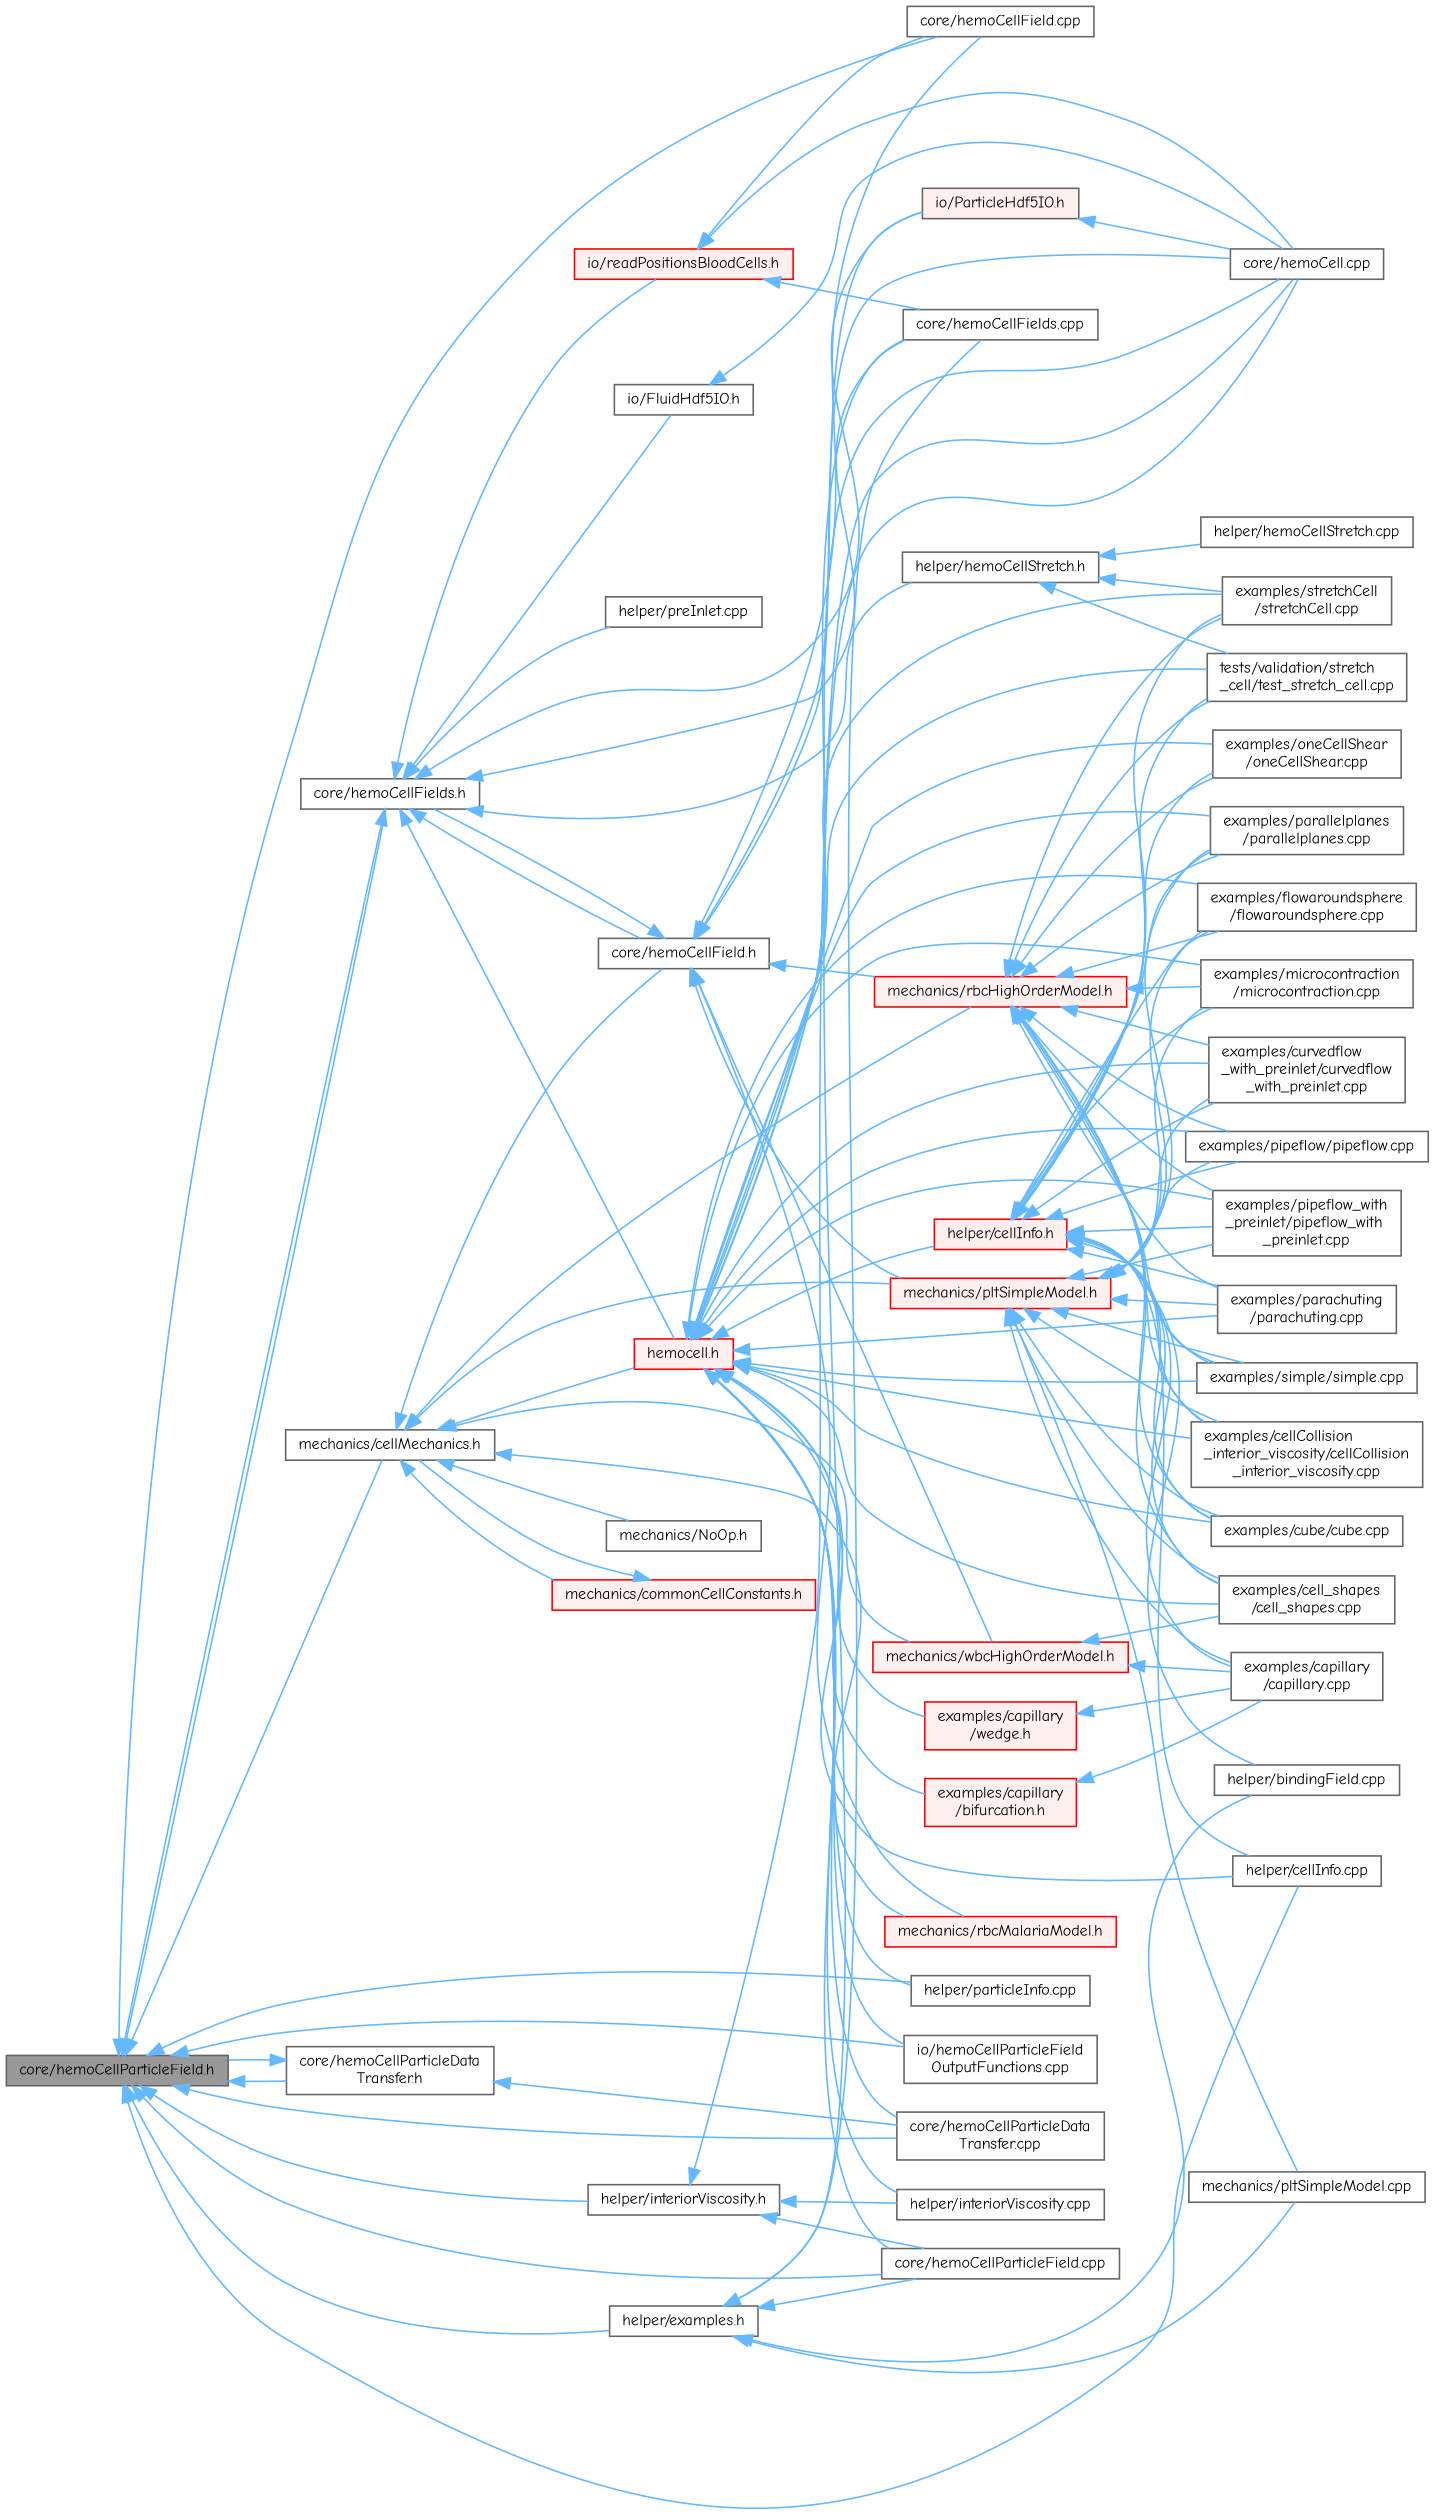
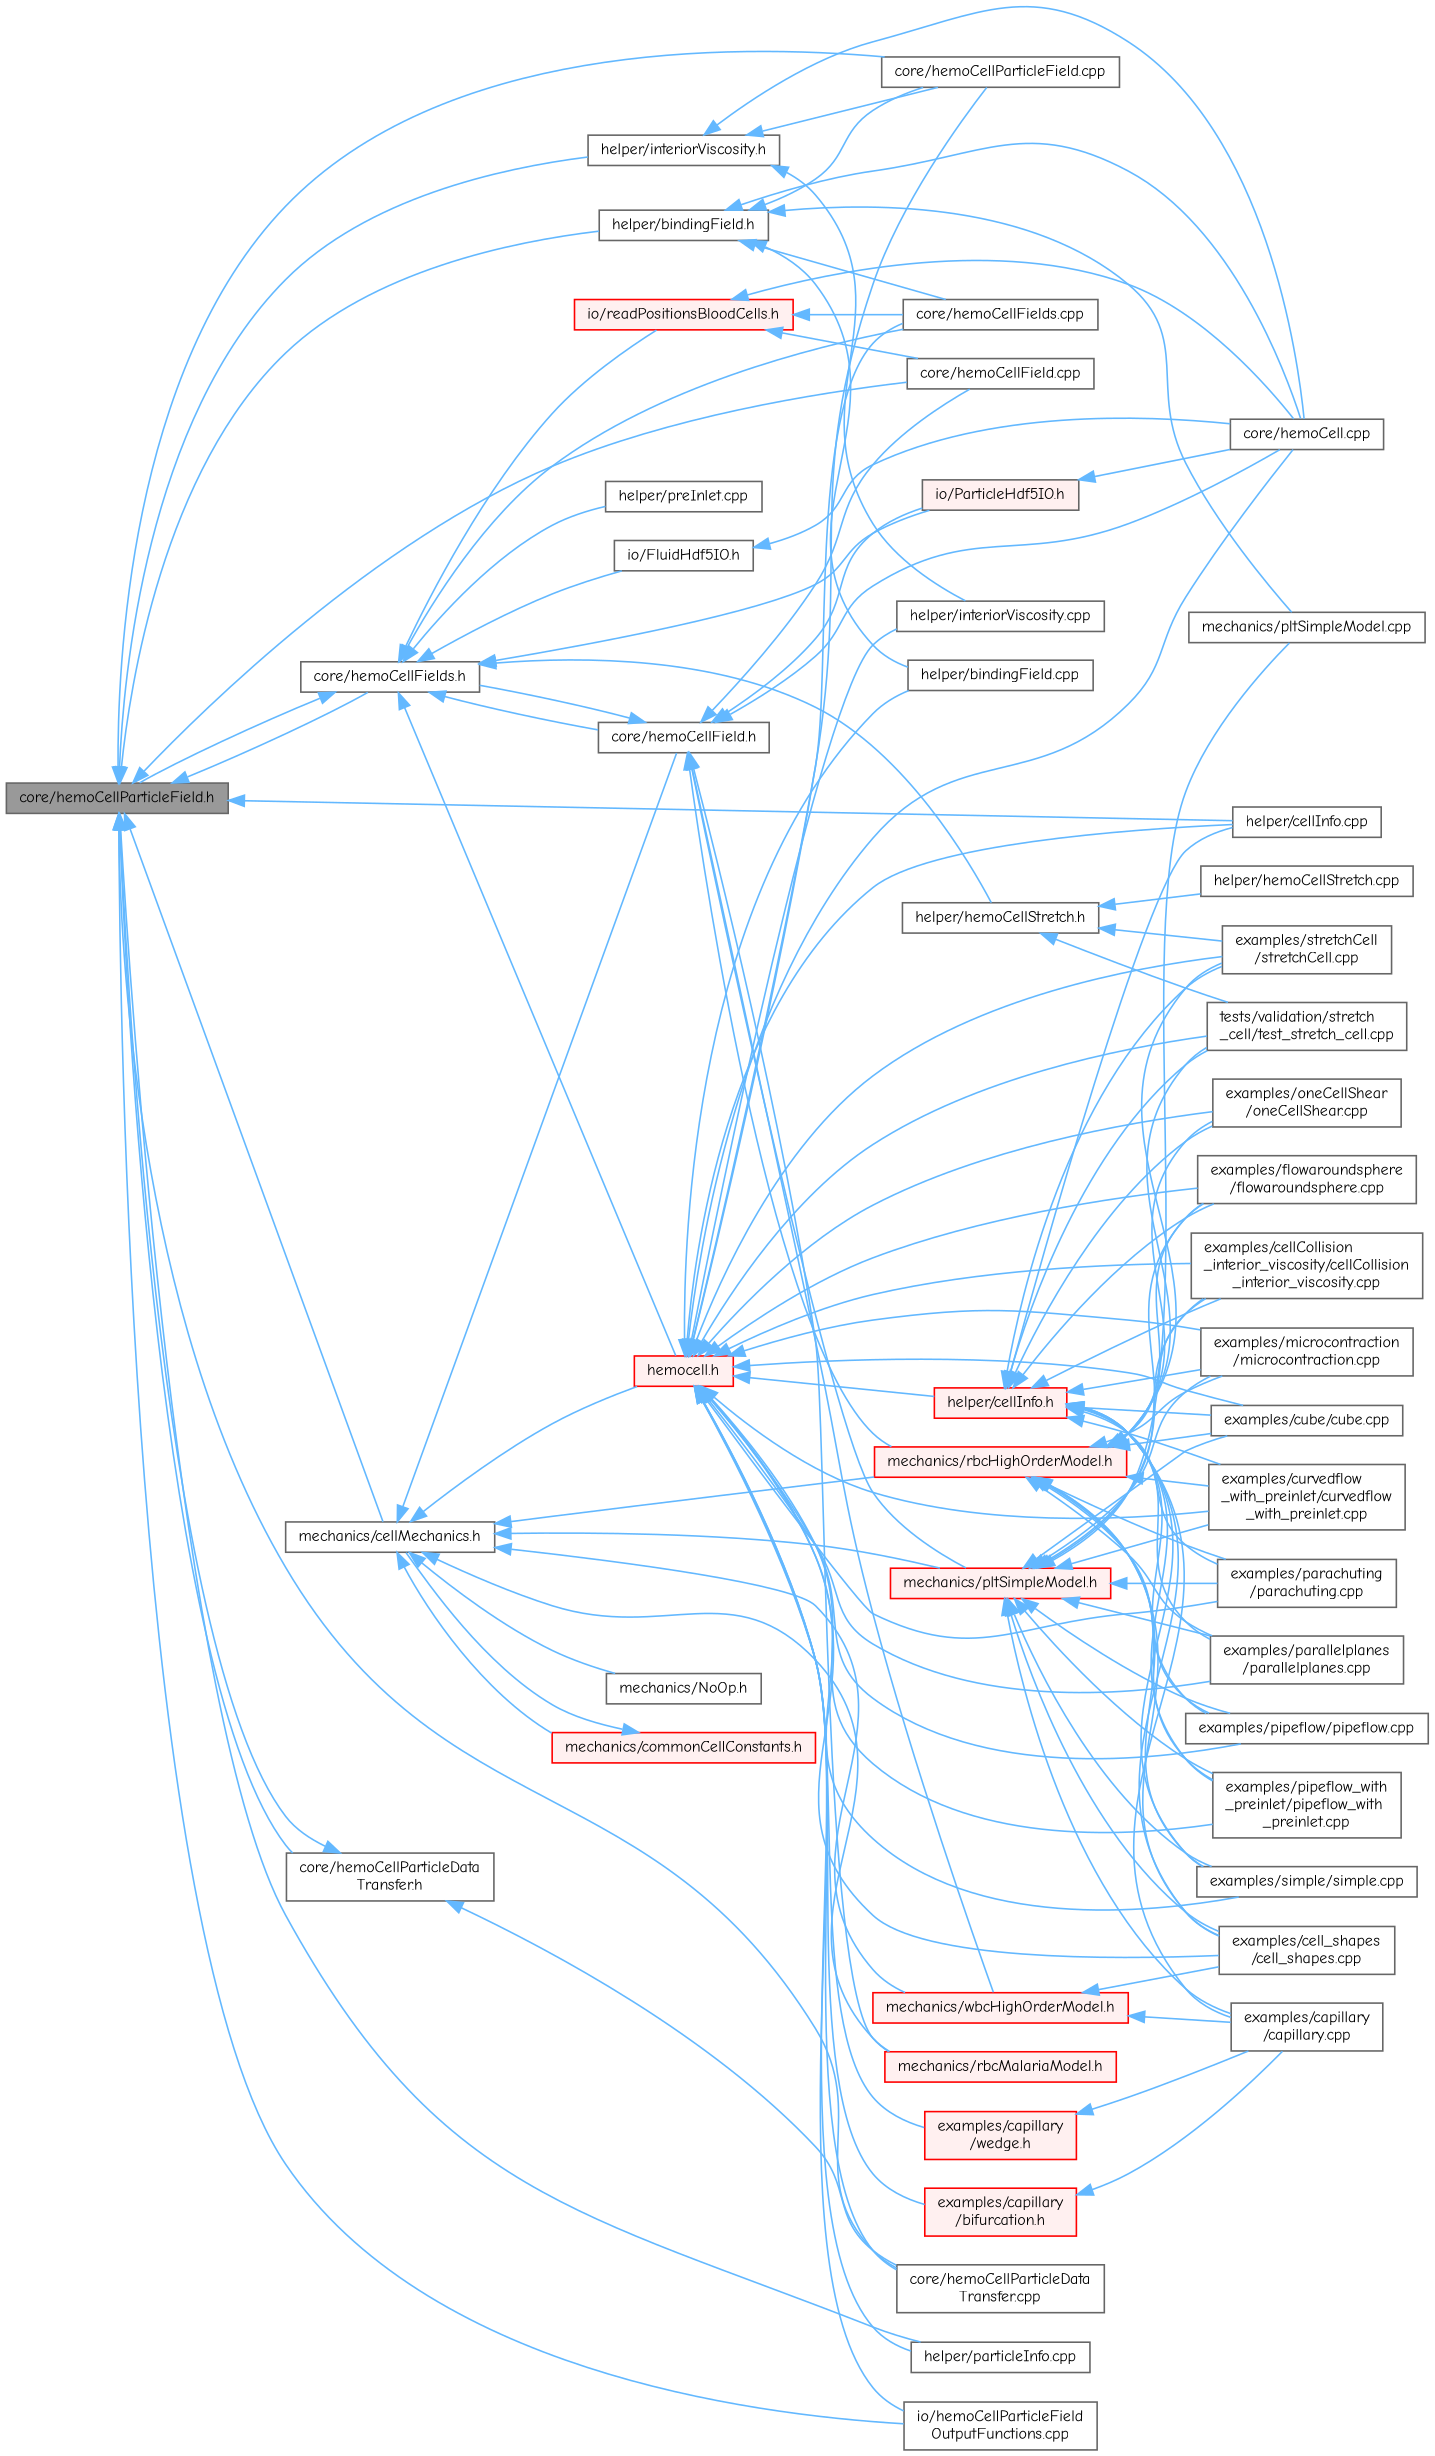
edge "helper/bindingField.cpp" -> "helper/cellInfo.h": now "helper/bindingField.cpp" -> "hemocell.h"
node "helper/examples.h": label "helper/examples.h" -> "helper/bindingField.h"
